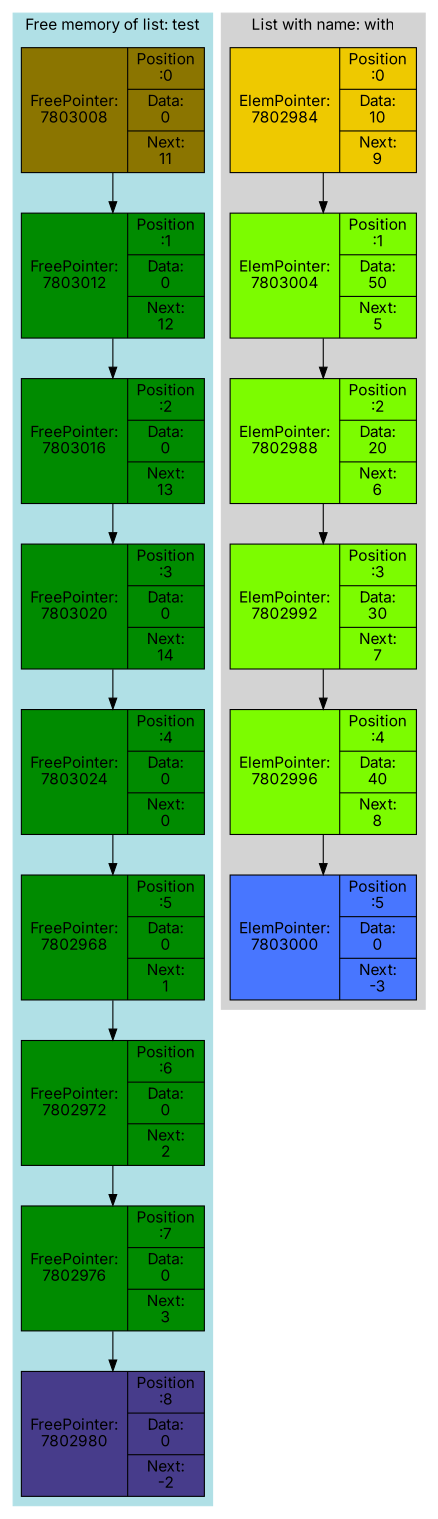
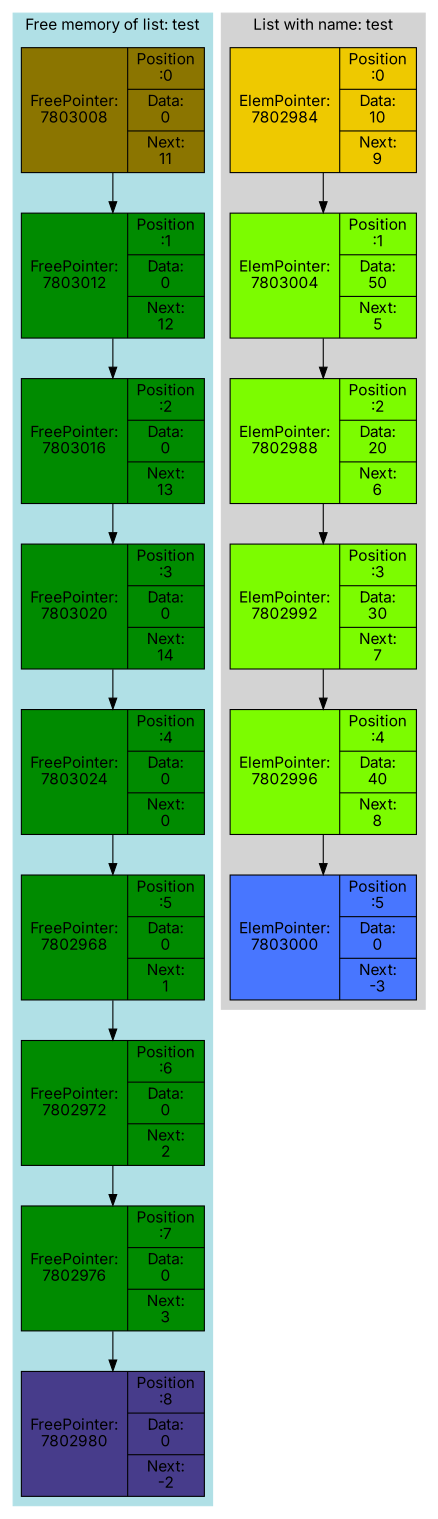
cluster "List with name: with": label "List with name: with" -> "List with name: test"
